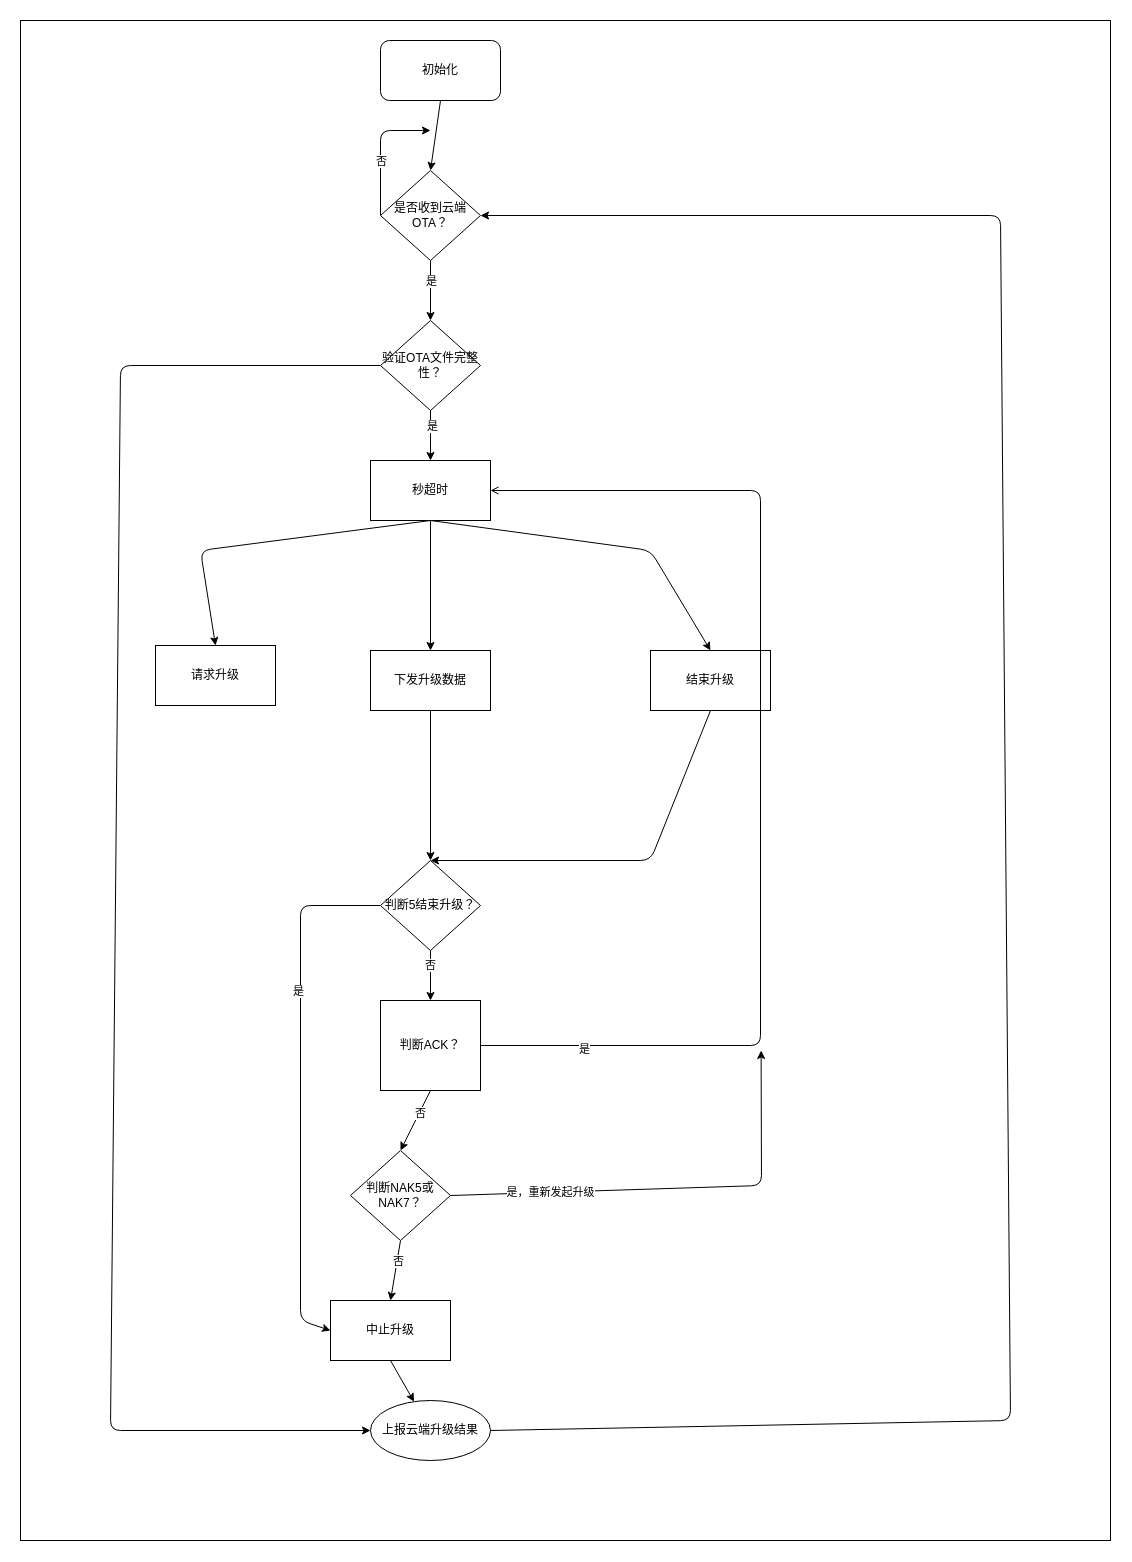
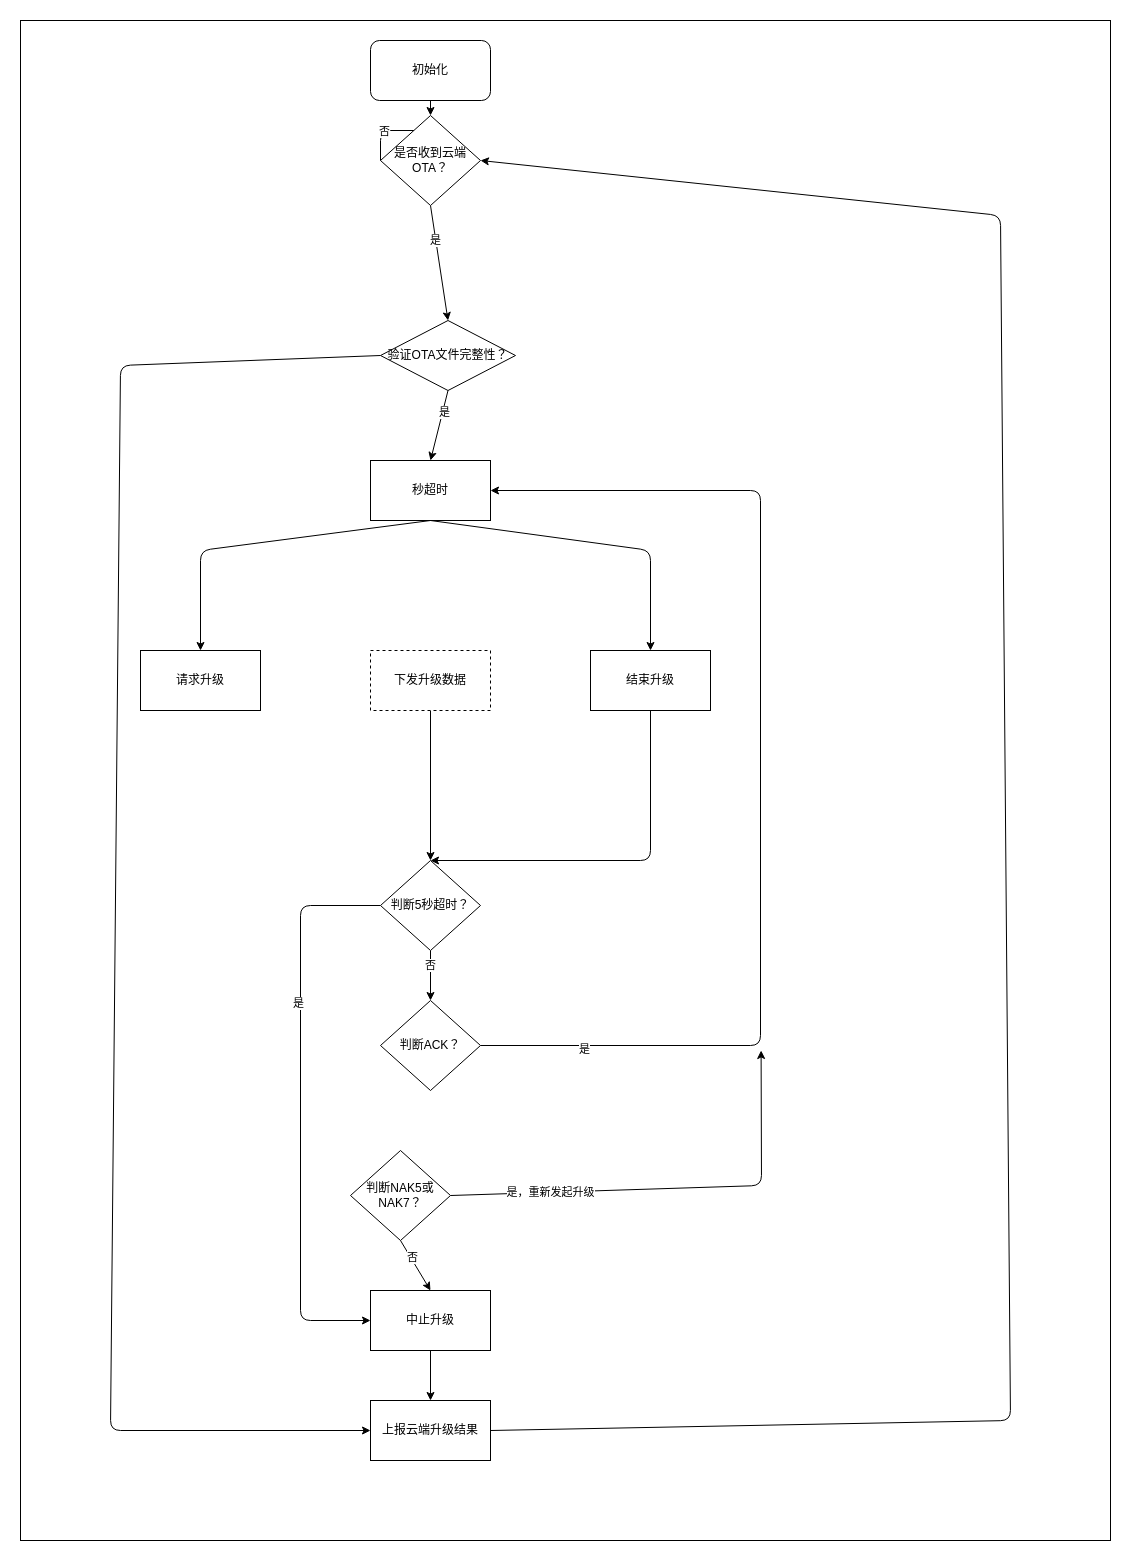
node "初始化": moved (441, 71) -> (431, 71)
node "是否收到云端OTA？": moved (431, 216) -> (431, 161)
node "验证OTA文件完整性？": size 100x90 -> 135x70
edge "判断ACK？" -> "秒超时": arrowhead open -> classic
edge "秒超时" -> "下发升级数据": removed
node "请求升级": moved (216, 676) -> (201, 681)
node "下发升级数据": style solid -> dashed
node "结束升级": moved (711, 681) -> (651, 681)
node "判断5结束升级？": label "判断5结束升级？" -> "判断5秒超时？"
node "判断ACK？": shape rectangle -> diamond
edge "判断ACK？" -> "判断NAK5或NAK7？": removed, label "否"
node "中止升级": moved (391, 1331) -> (431, 1321)
node "上报云端升级结果": shape ellipse -> rectangle
